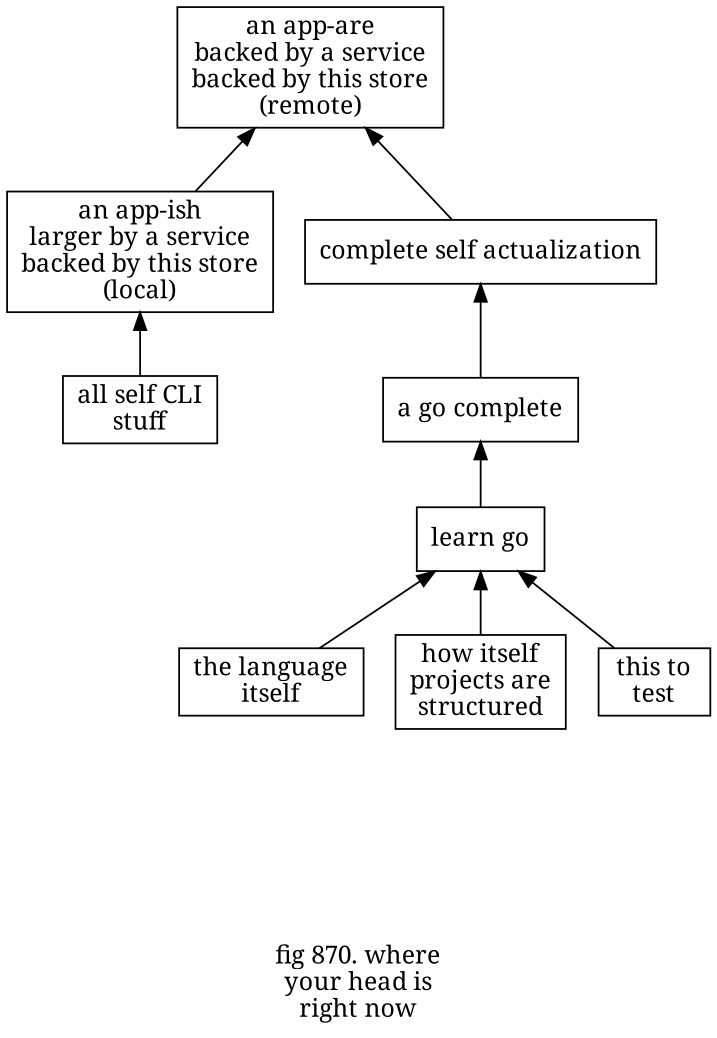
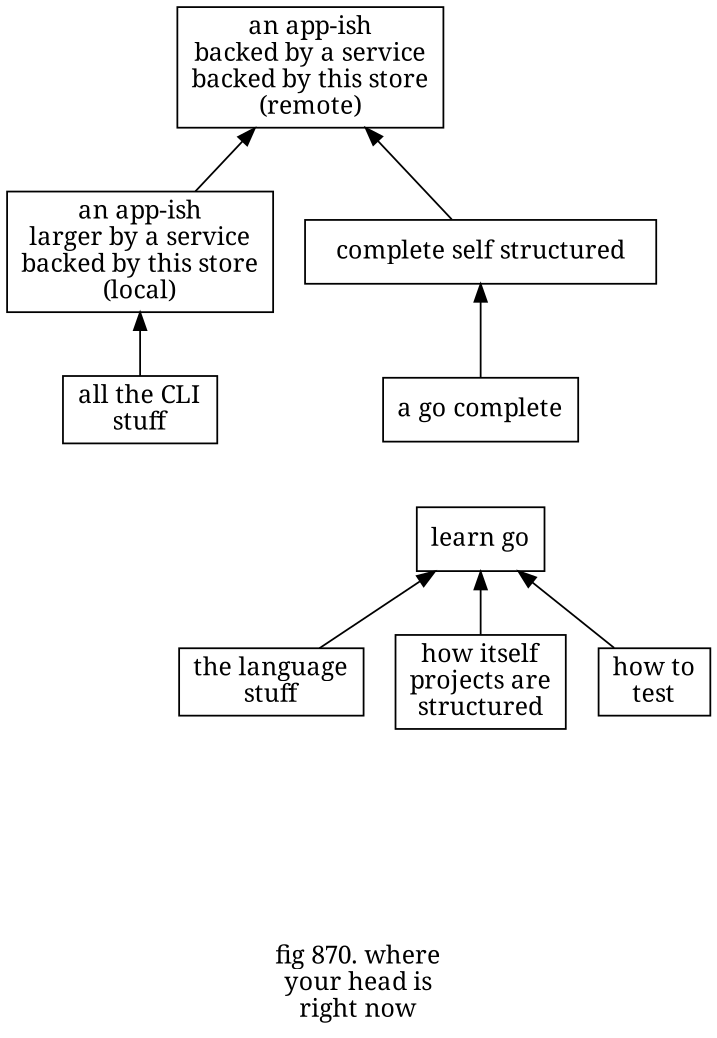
node "an app-are backed by a service backed by this store (remote)": label "an app-are backed by a service backed by this store (remote)" -> "an app-ish backed by a service backed by this store (remote)"
node "complete self actualization": label "complete self actualization" -> "complete self structured"
node "all self CLI stuff": label "all self CLI stuff" -> "all the CLI stuff"
edge "learn go" -> "a go complete": removed
node "the language itself": label "the language itself" -> "the language stuff"
node "this to test": label "this to test" -> "how to test"
